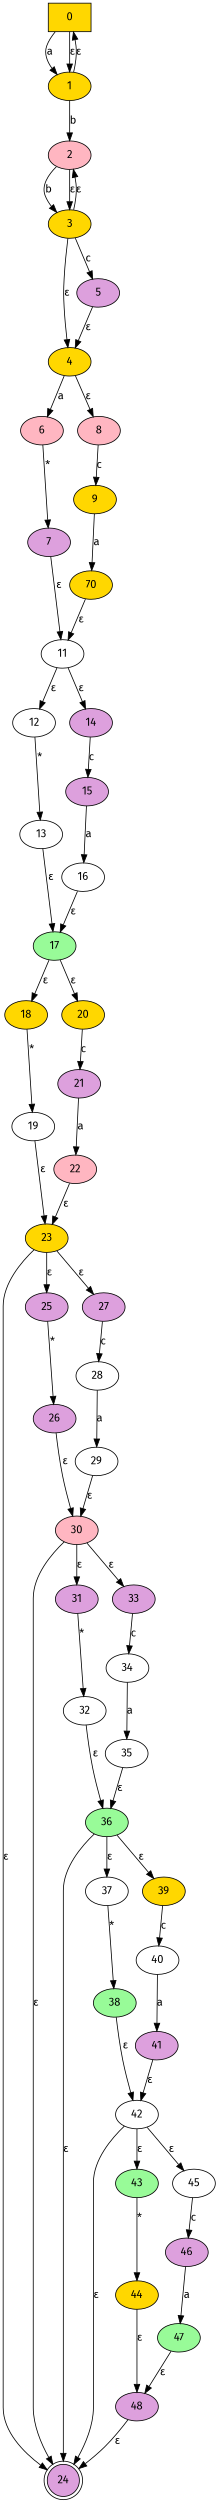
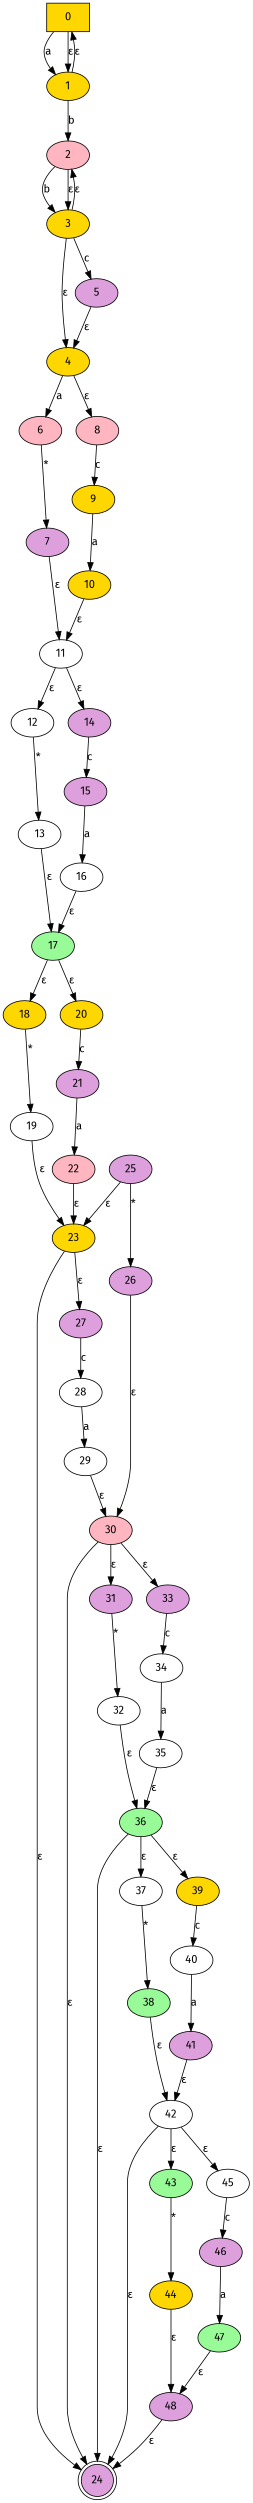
node "70": label "70" -> "10"
edge "23" -> "25": reversed
